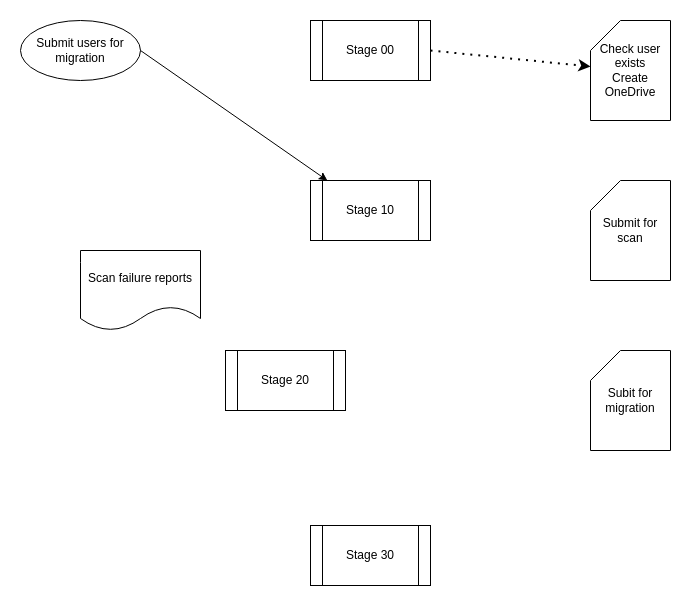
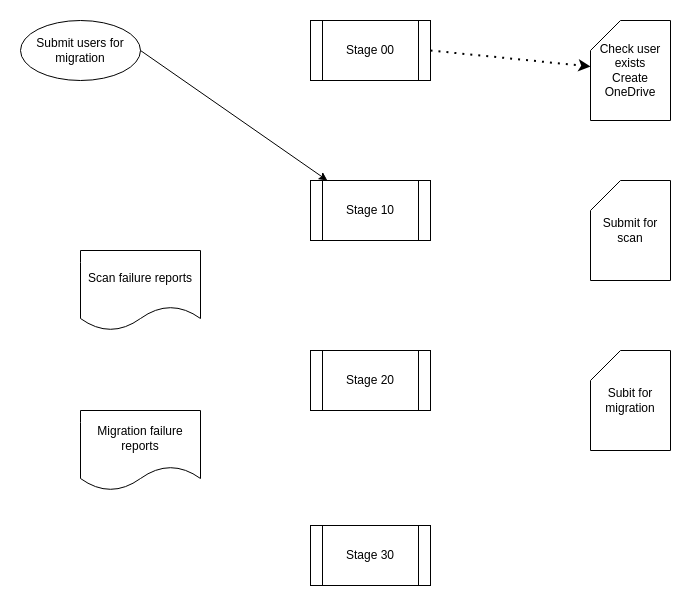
node "Stage 20": moved (286, 381) -> (371, 381)
node "Migration failure reports": added
